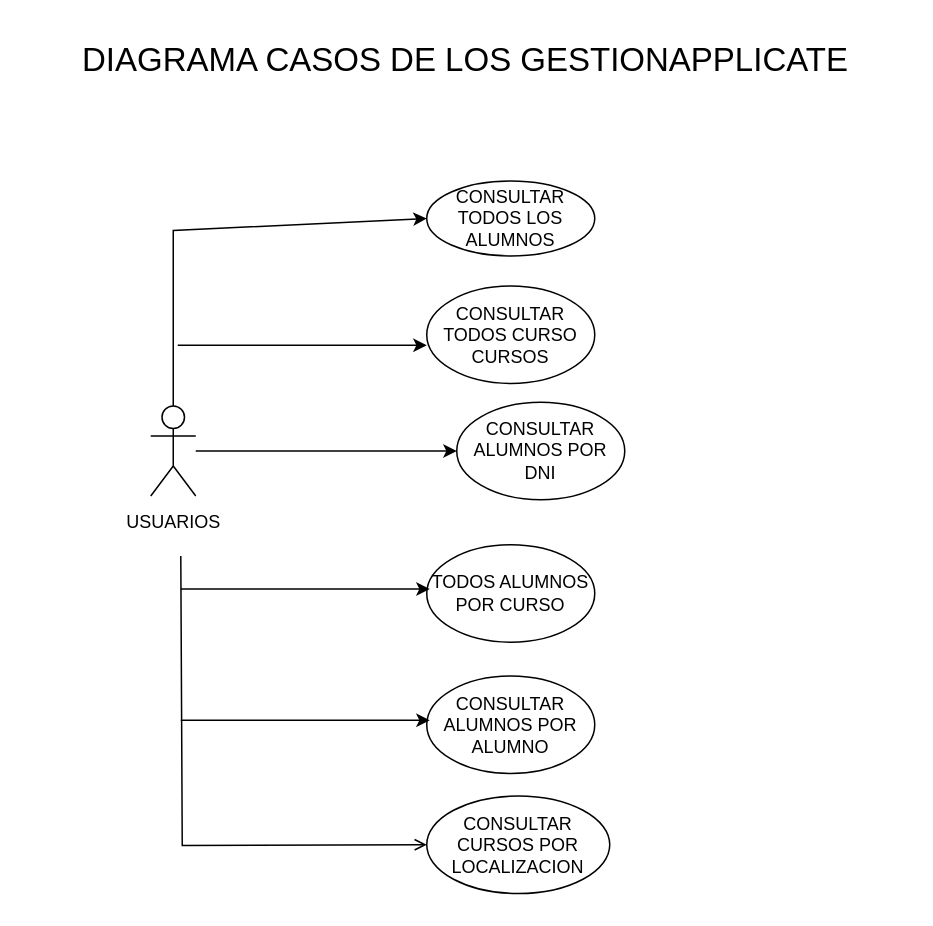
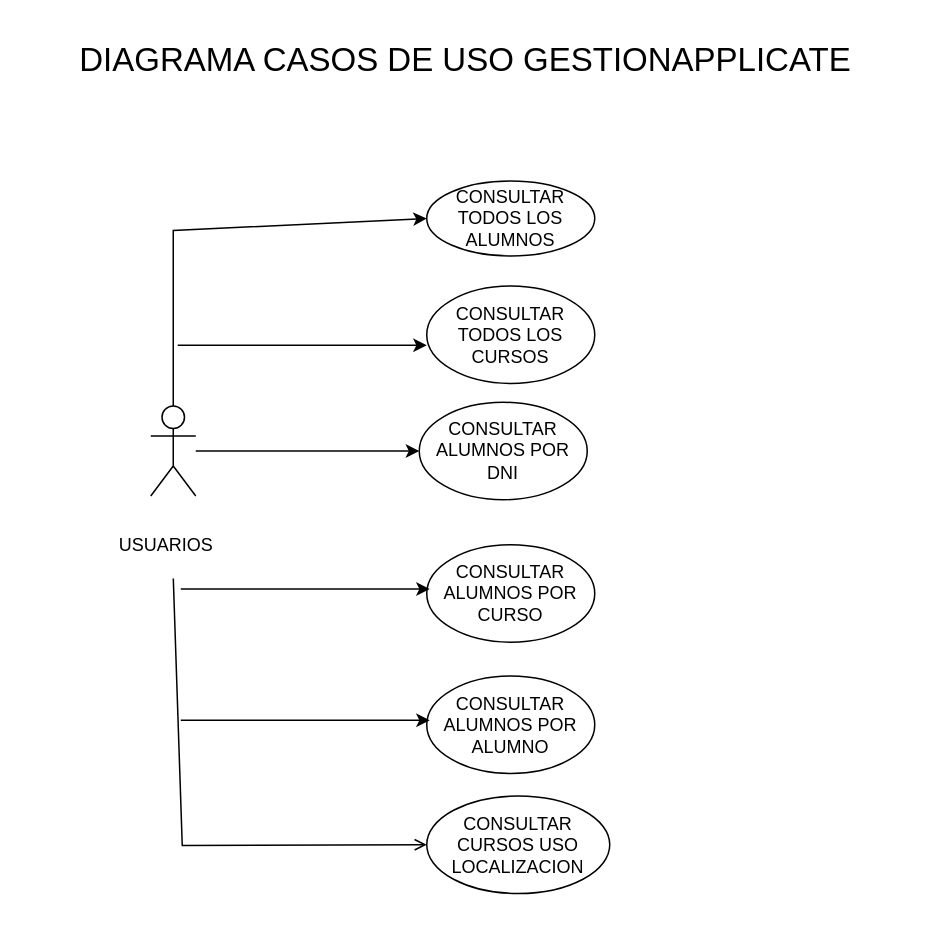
node "DIAGRAMA CASOS DE LOS GESTIONAPPLICATE": label "DIAGRAMA CASOS DE LOS GESTIONAPPLICATE" -> "DIAGRAMA CASOS DE USO GESTIONAPPLICATE"
node "CONSULTAR TODOS CURSO CURSOS": label "CONSULTAR TODOS CURSO CURSOS" -> "CONSULTAR TODOS LOS CURSOS"
node "CONSULTAR ALUMNOS POR DNI": moved (541, 451) -> (503, 451)
node "USUARIOS": moved (173, 522) -> (166, 545)
node "TODOS ALUMNOS POR CURSO": label "TODOS ALUMNOS POR CURSO" -> "CONSULTAR ALUMNOS POR CURSO"
node "CONSULTAR CURSOS POR LOCALIZACION": label "CONSULTAR CURSOS POR LOCALIZACION" -> "CONSULTAR CURSOS USO LOCALIZACION"
